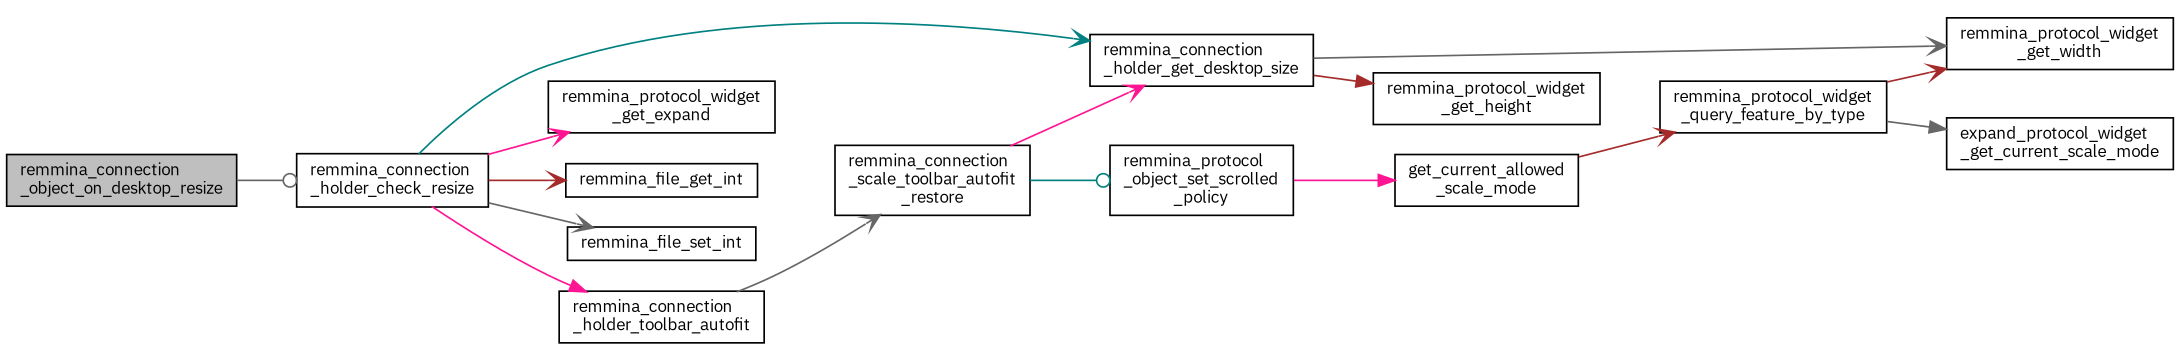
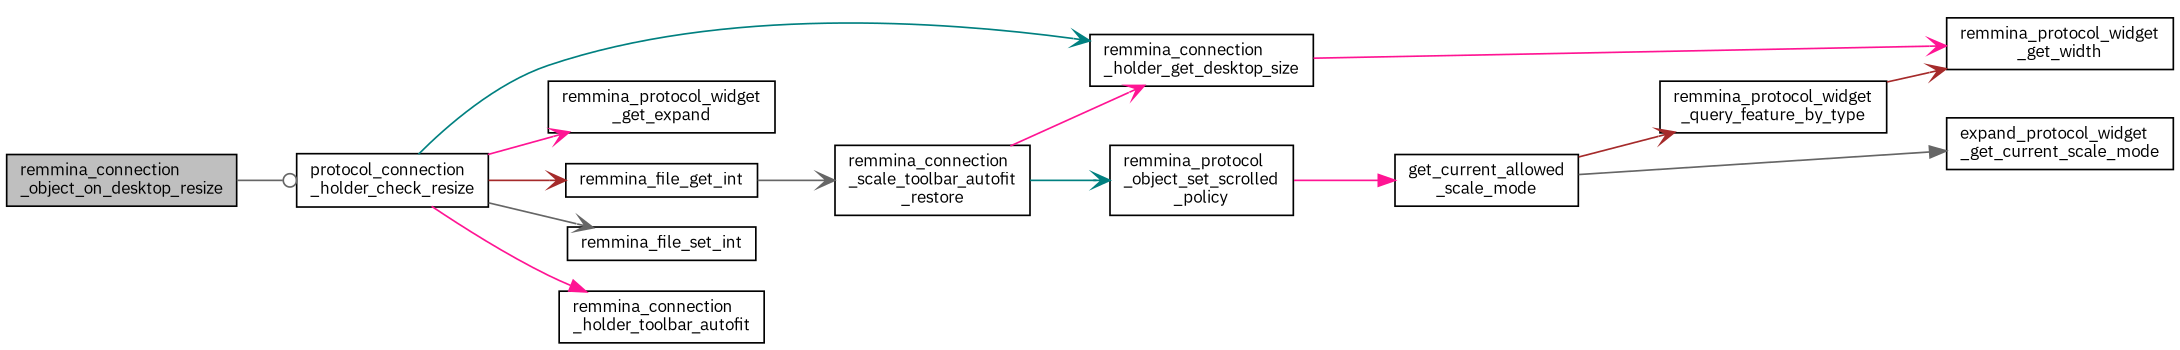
edge "remmina_connection _holder_get_desktop_size" -> "remmina_protocol_widget _get_width": color gray40 -> deeppink
node "remmina_protocol_widget _get_height": removed
edge "remmina_protocol_widget _query_feature_by_type" -> "expand_protocol_widget _get_current_scale_mode": now "get_current_allowed _scale_mode" -> "expand_protocol_widget _get_current_scale_mode"
node "remmina_connection _holder_check_resize": label "remmina_connection _holder_check_resize" -> "protocol_connection _holder_check_resize"
edge "remmina_connection _scale_toolbar_autofit _restore" -> "remmina_protocol _object_set_scrolled _policy": arrowhead odot -> vee
edge "remmina_connection _holder_toolbar_autofit" -> "remmina_connection _scale_toolbar_autofit _restore": now "remmina_file_get_int" -> "remmina_connection _scale_toolbar_autofit _restore"
